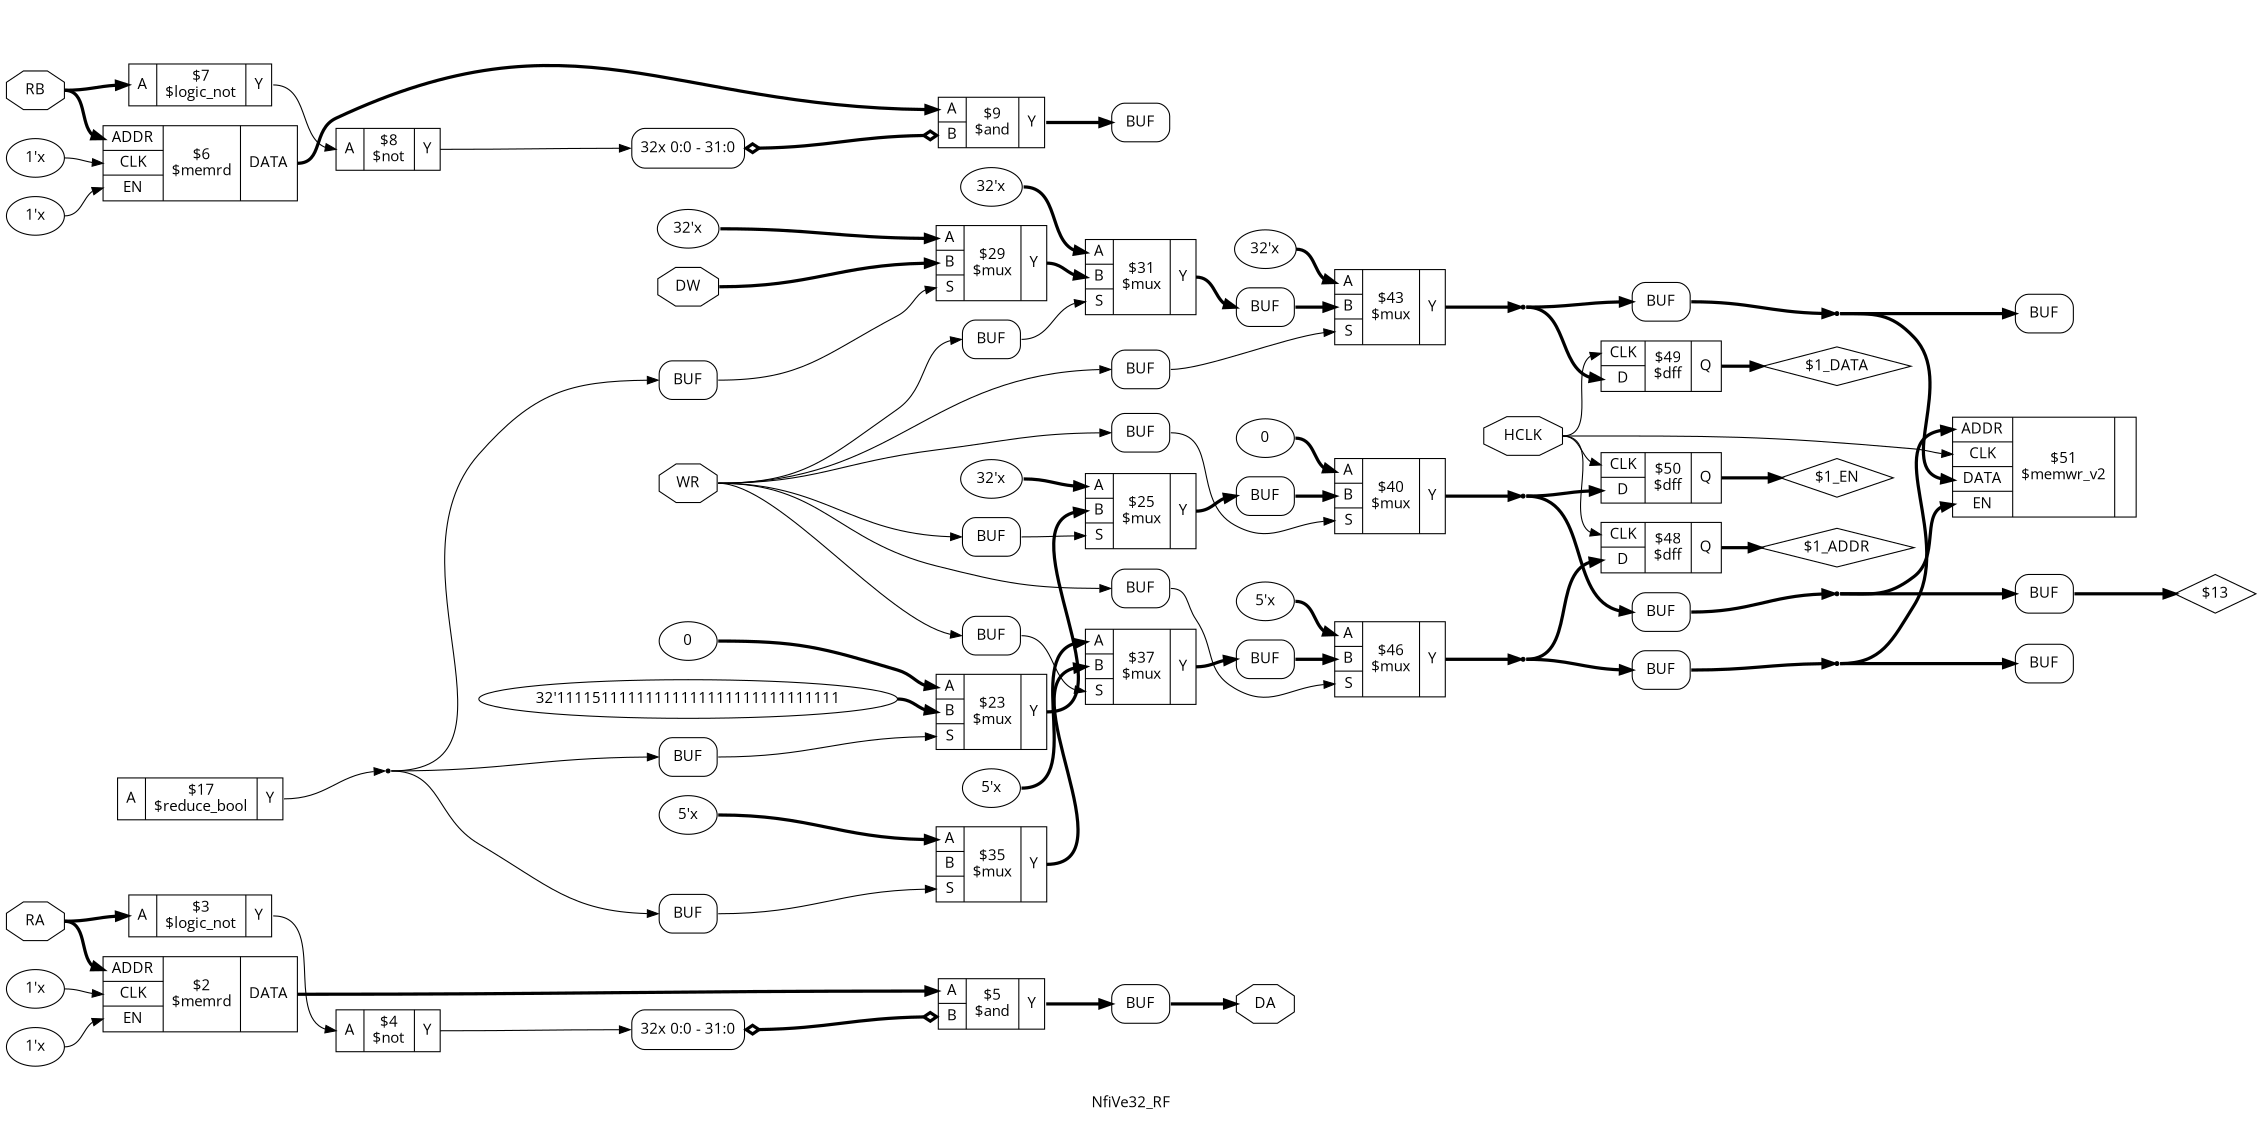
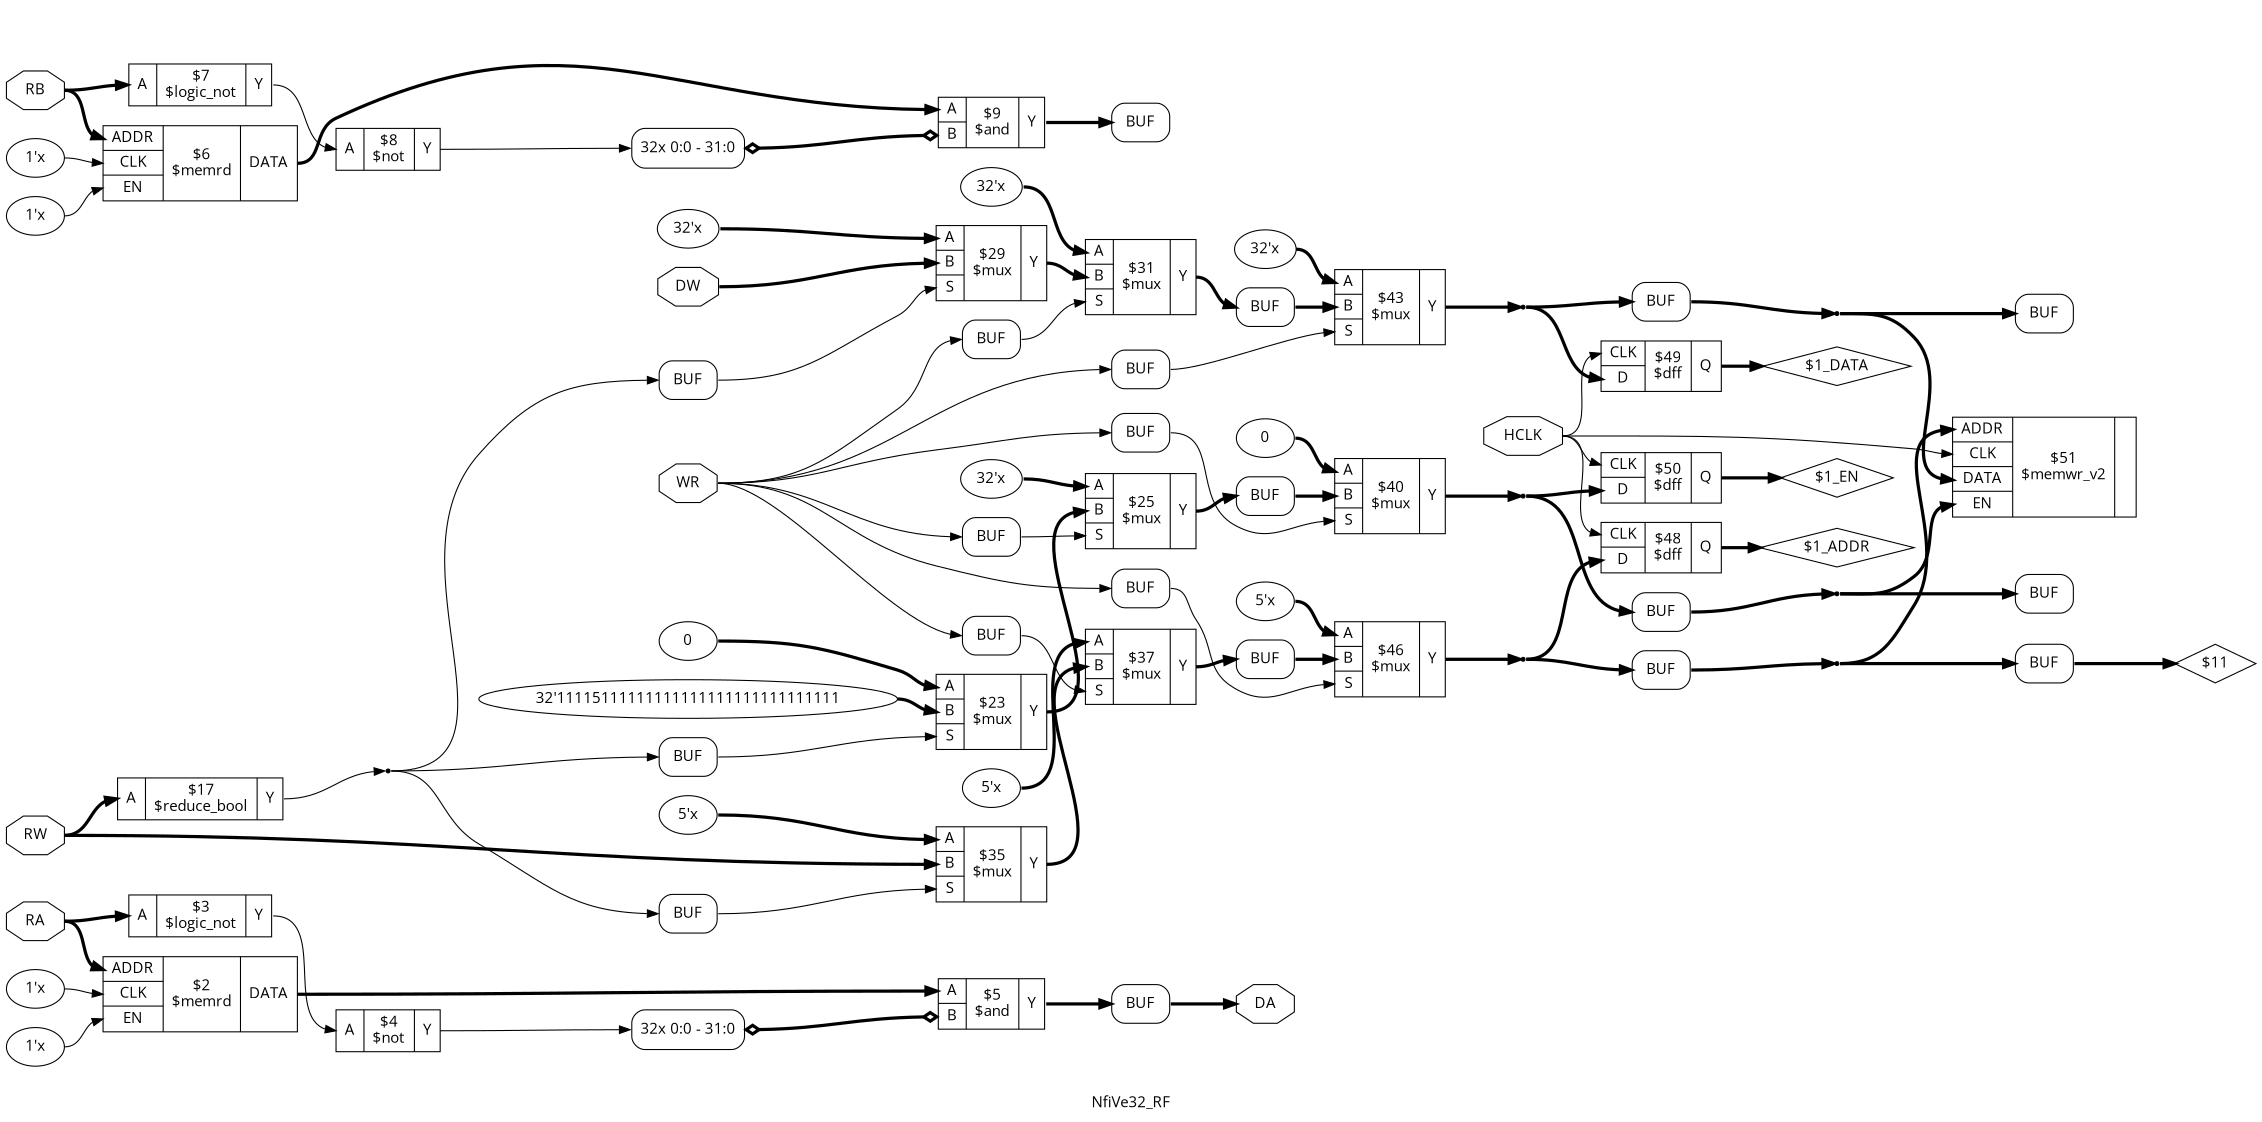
node "$13": removed
node "$11": added
node "RW": added
